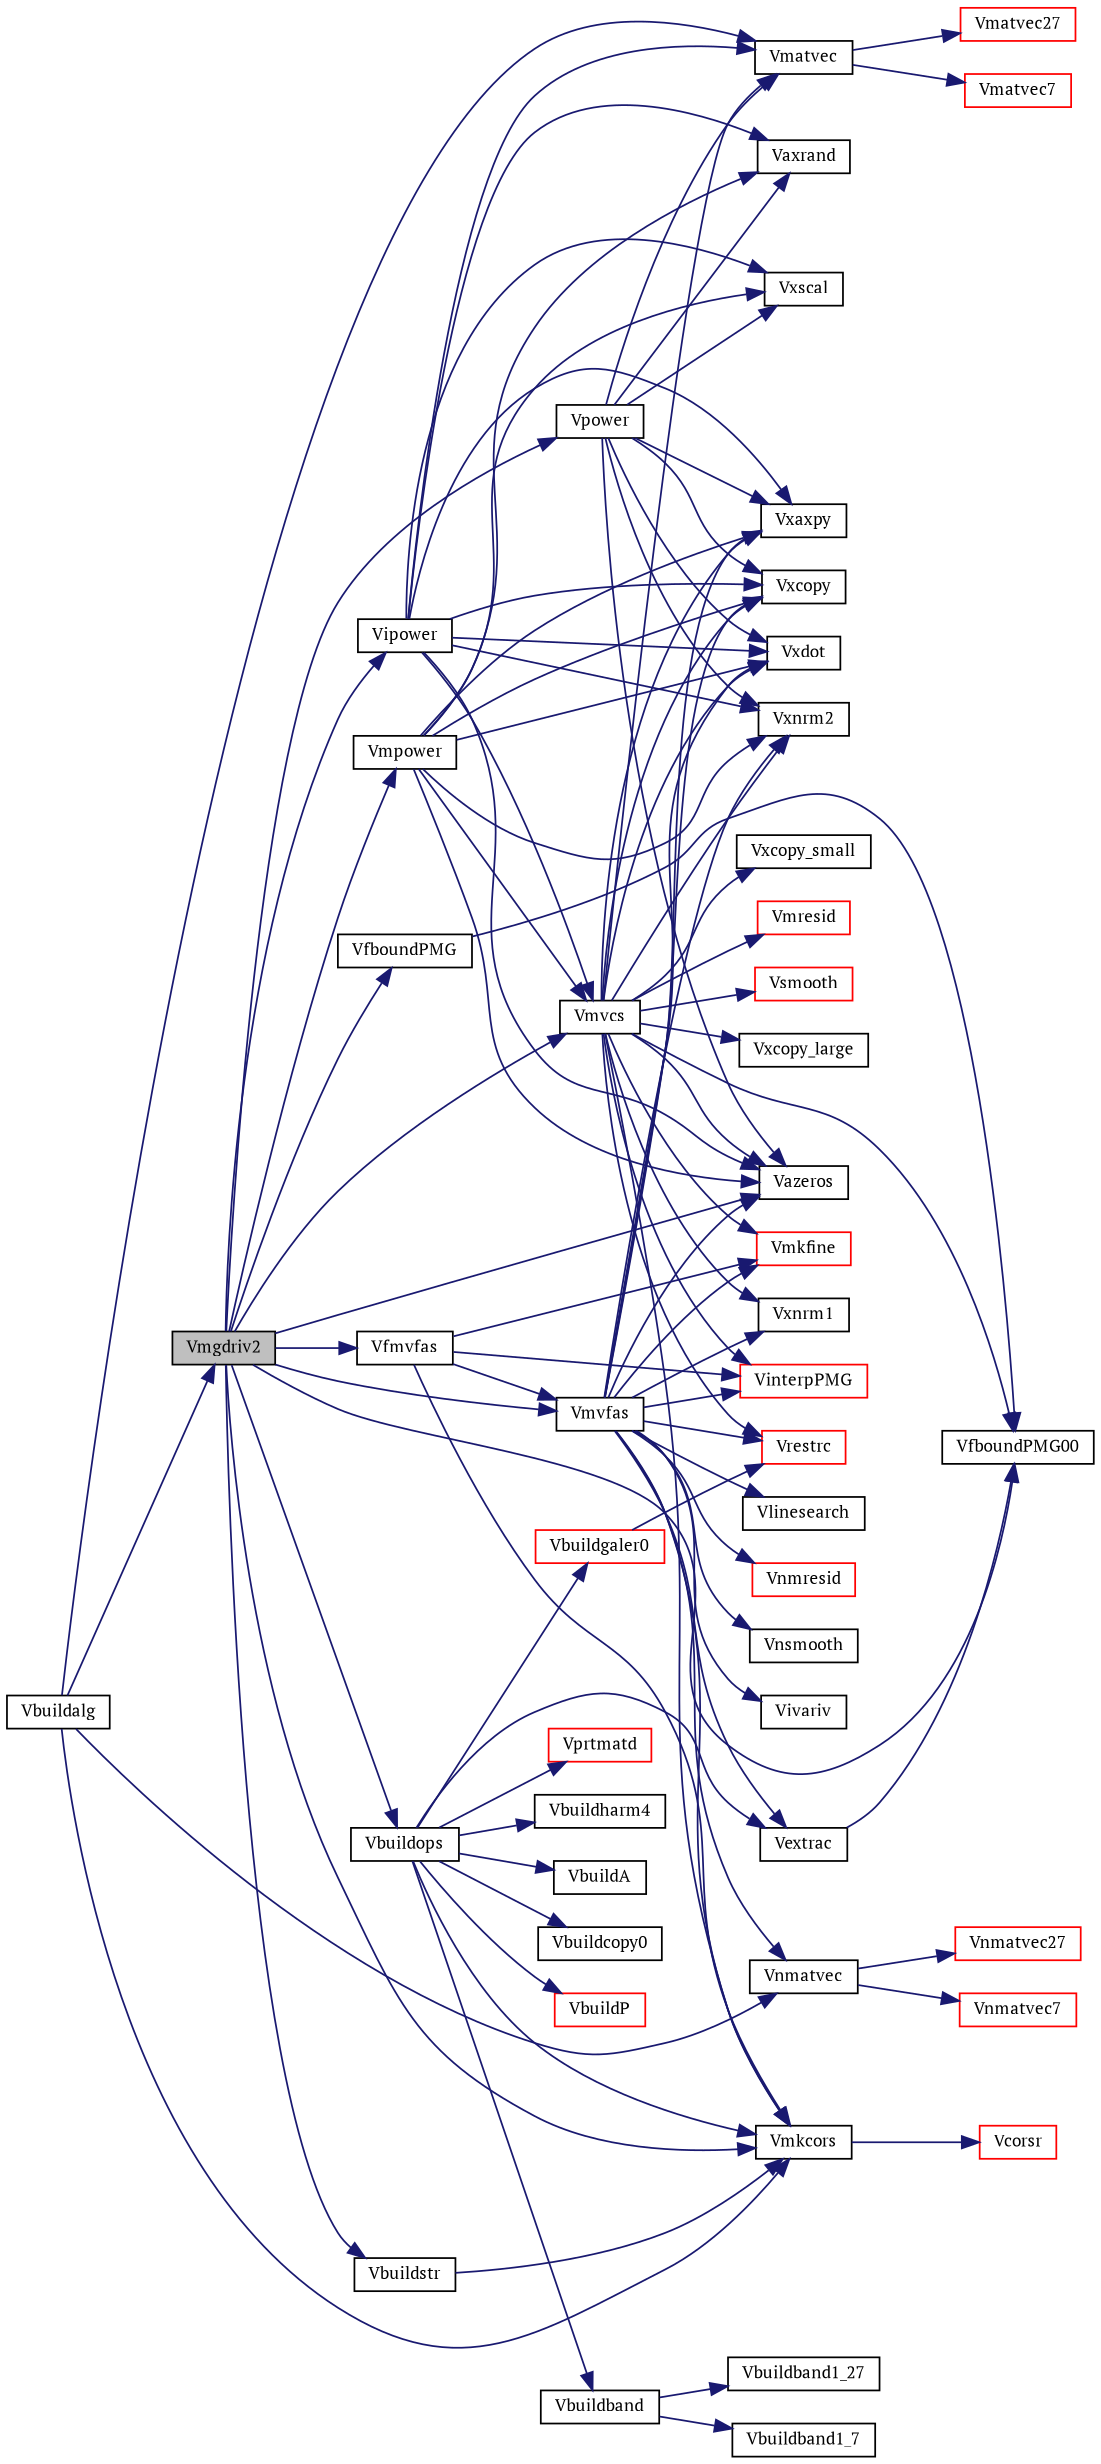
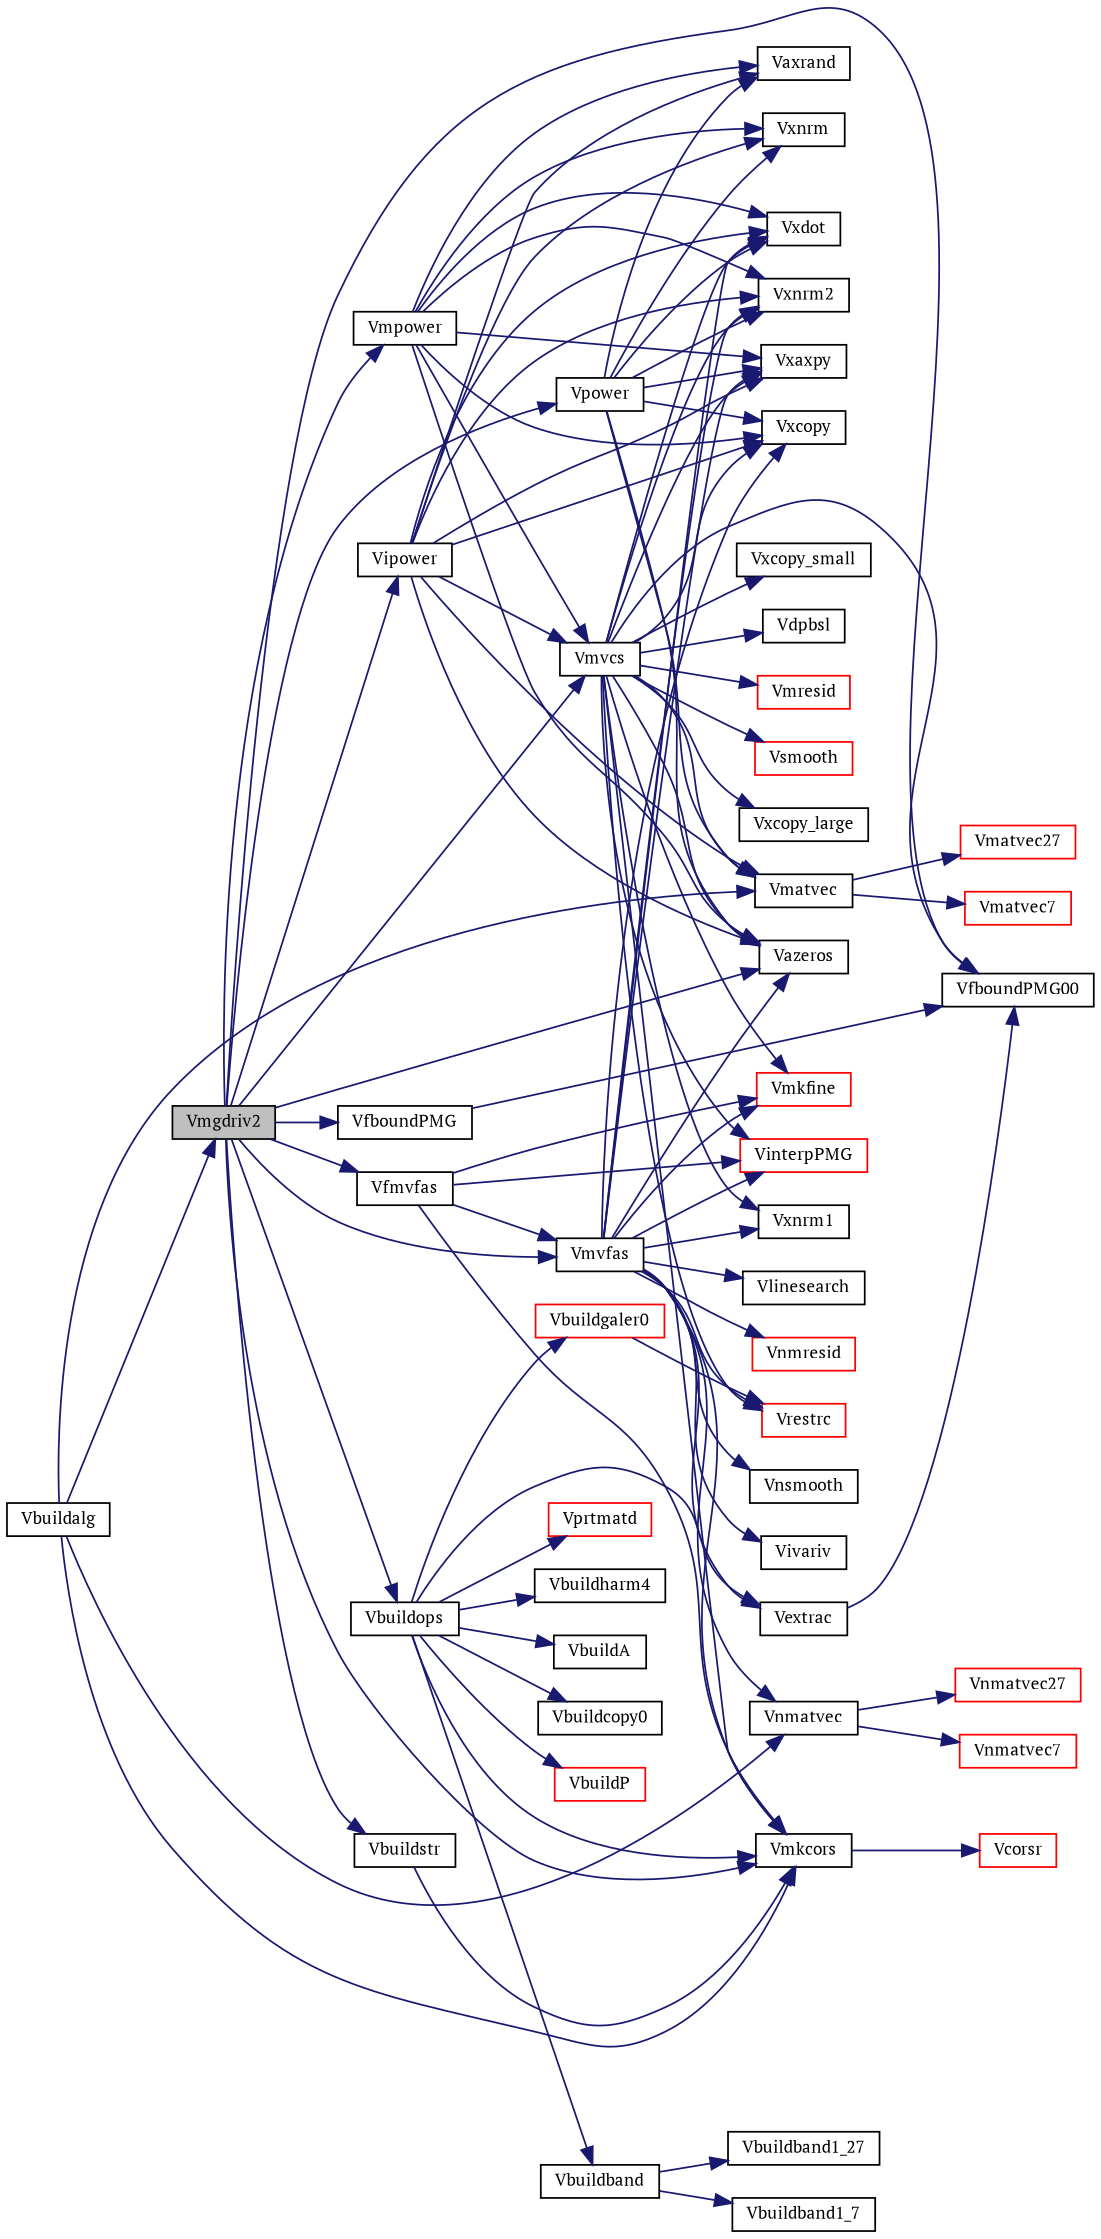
node "Vxscal": label "Vxscal" -> "Vxnrm"
node "Vdpbsl": added
